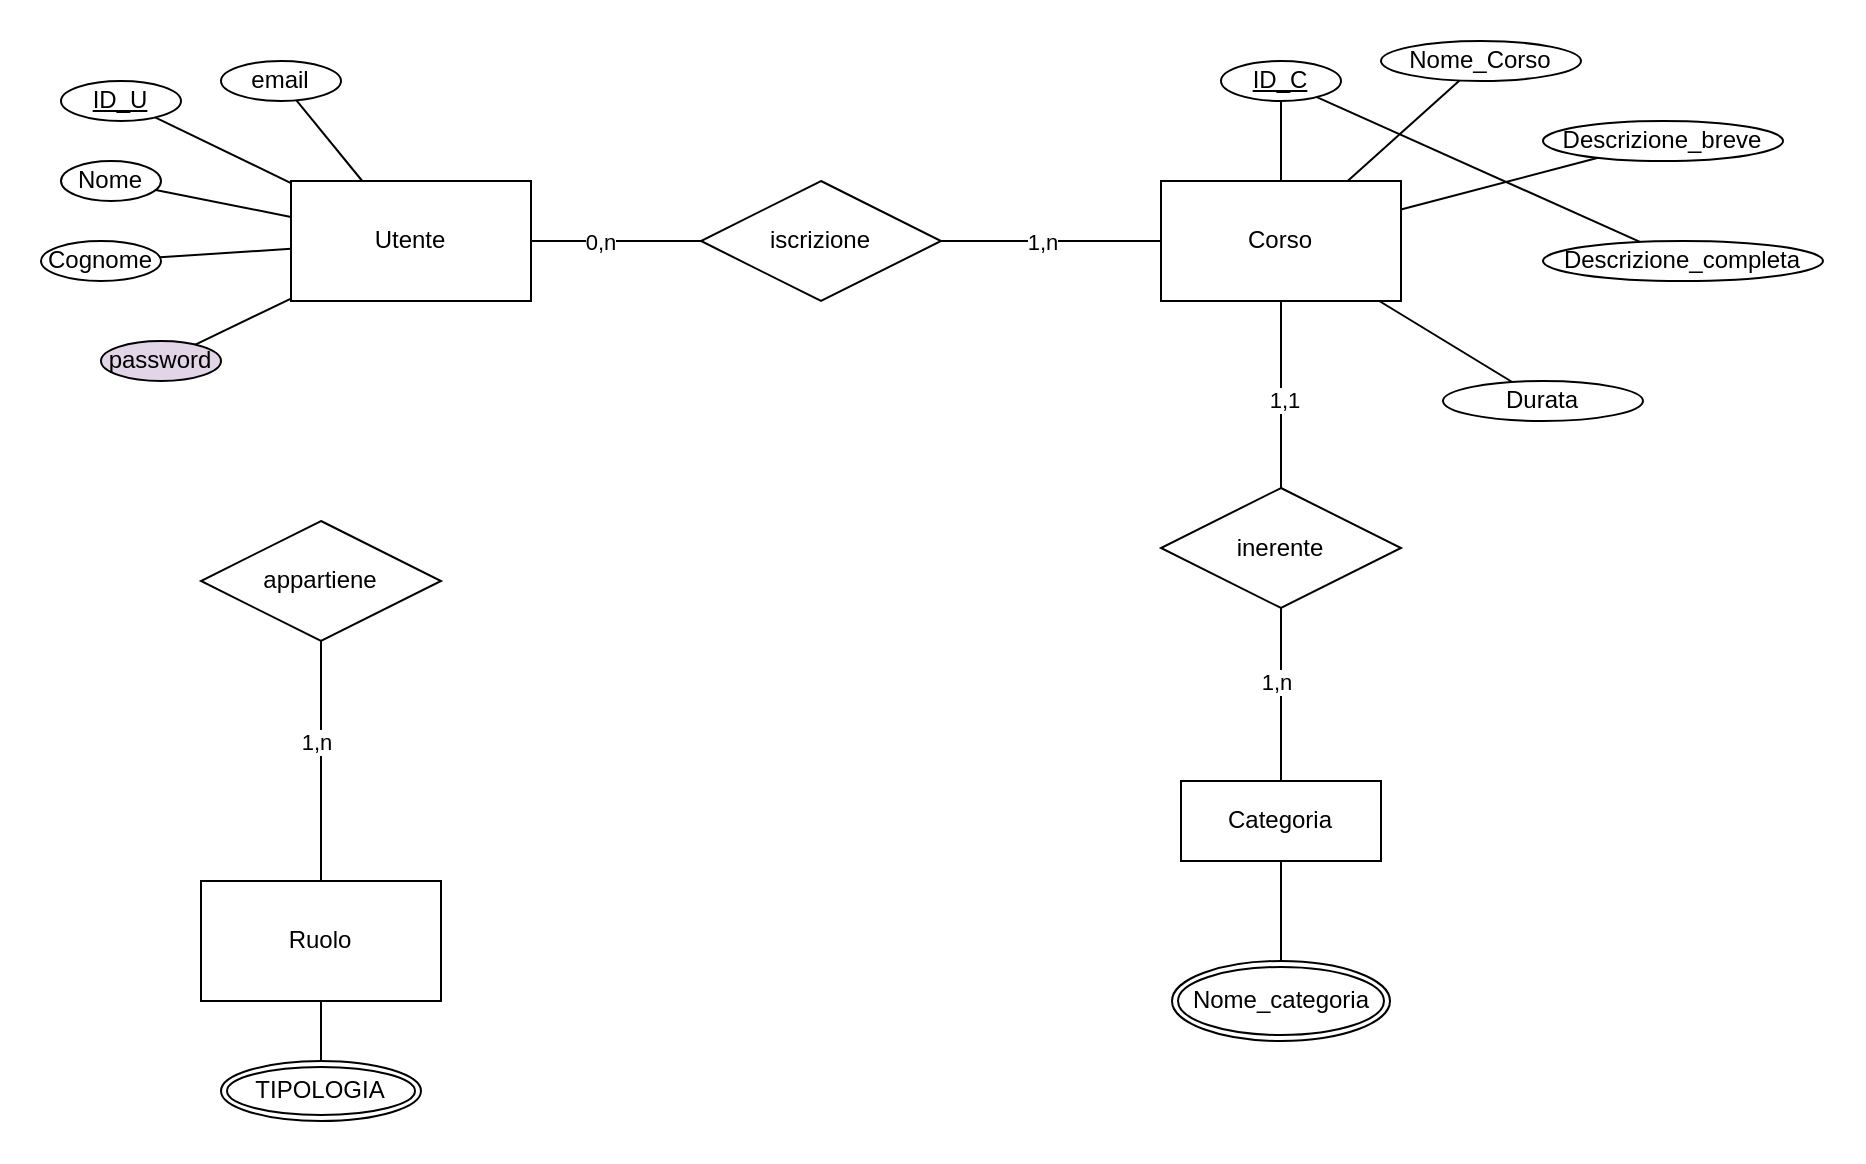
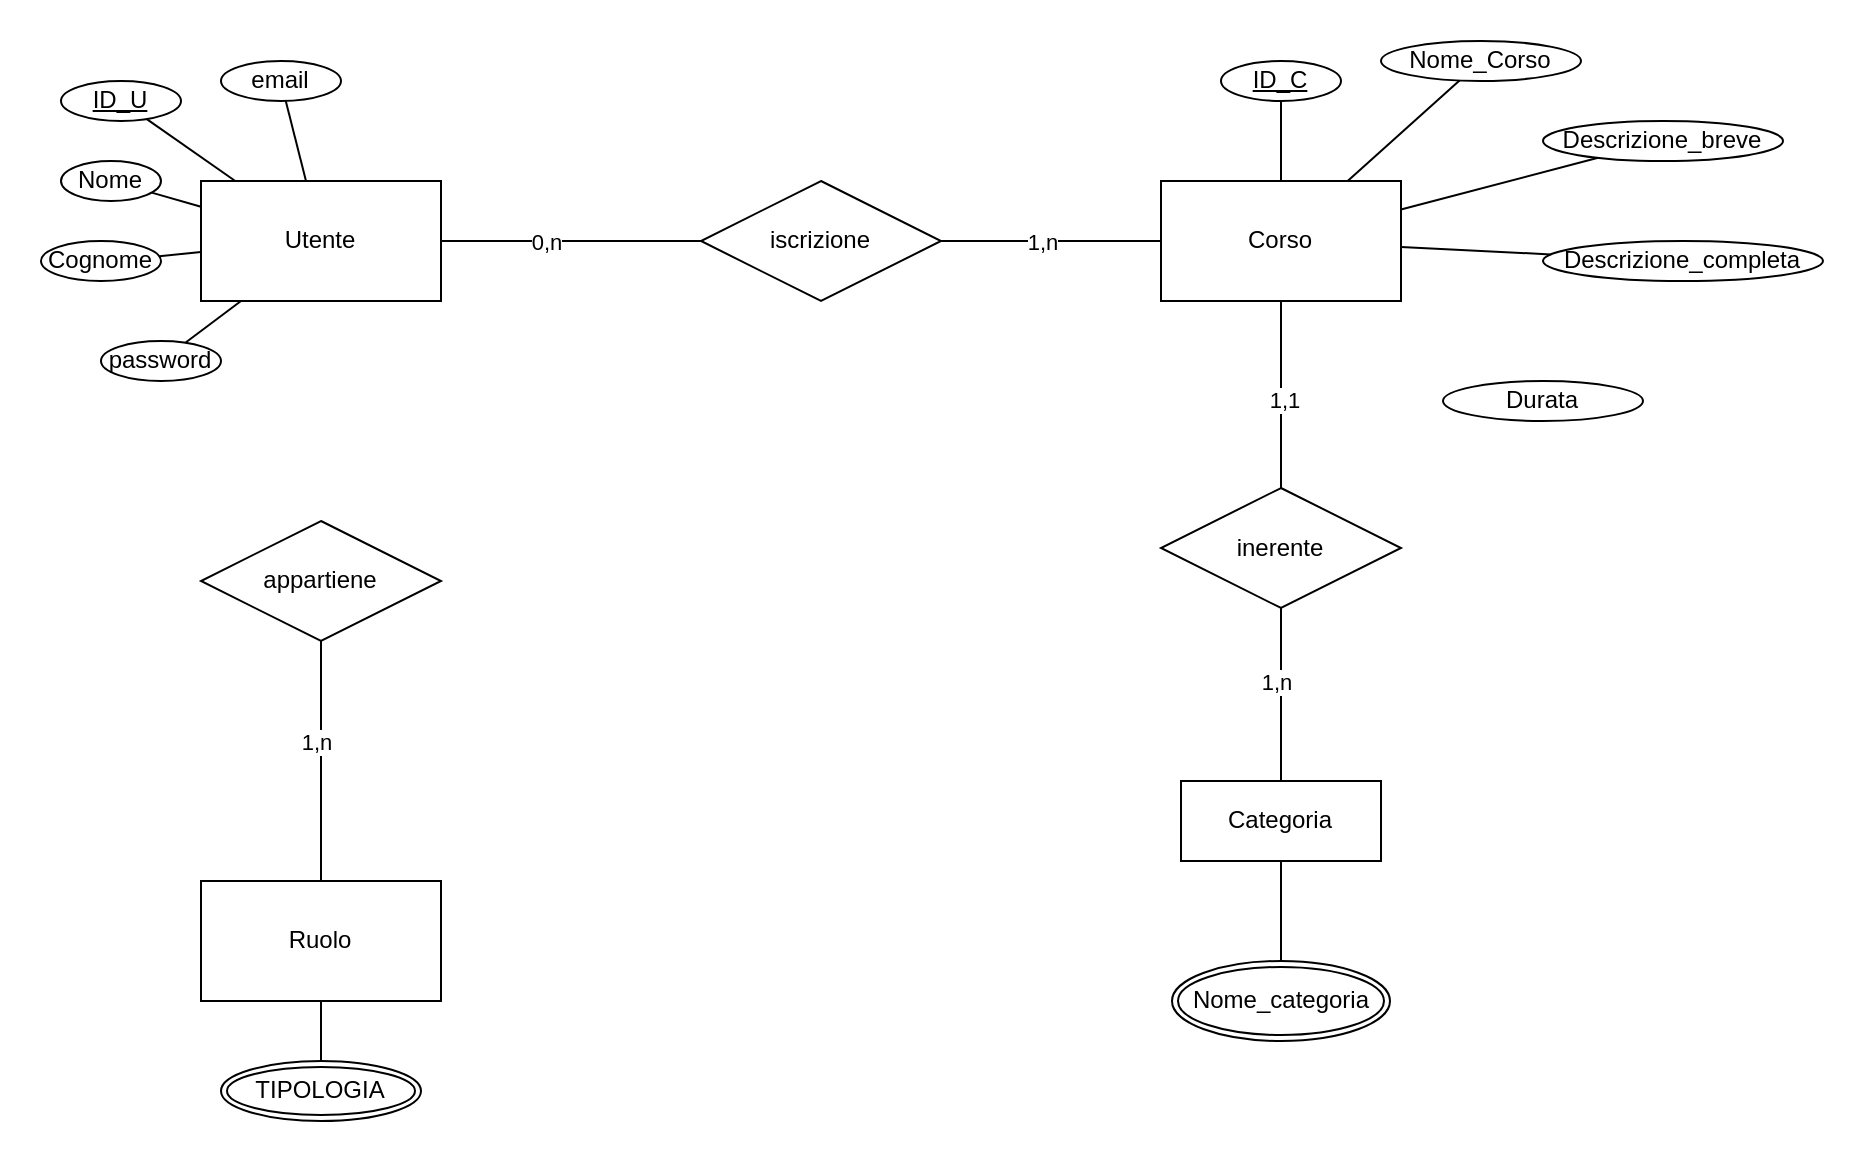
edge "ID_C" -- "Descrizione_completa": now "Corso" -- "Descrizione_completa"
node "Utente": moved (411, 241) -> (321, 241)
edge "Corso" -- "Durata": removed
node "password": fillcolor #e1d5e7 -> #ffffff
